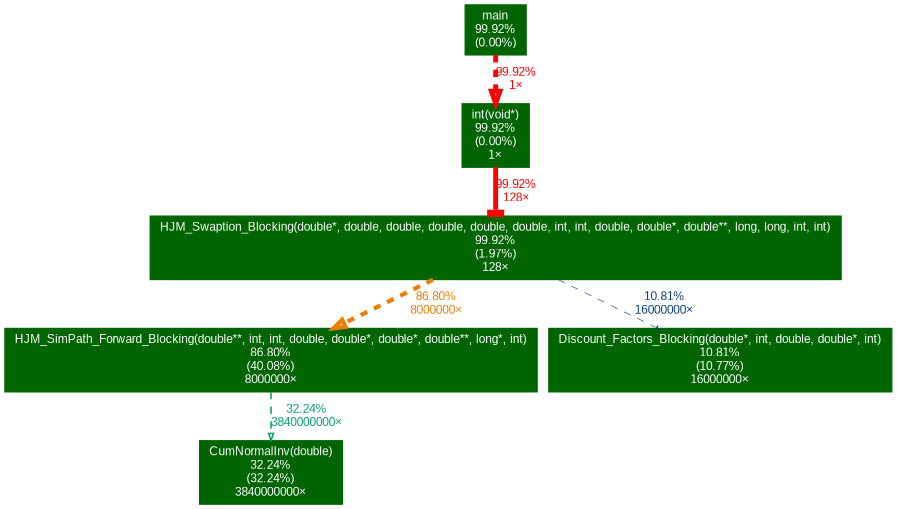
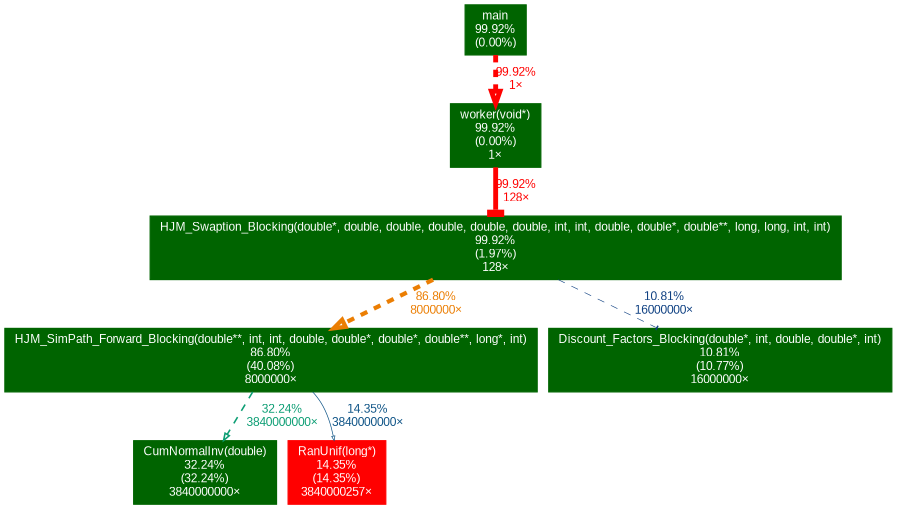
node "int(void*) 99.92% (0.00%) 1×": label "int(void*) 99.92% (0.00%) 1×" -> "worker(void*) 99.92% (0.00%) 1×"
node "RanUnif(long*) 14.35% (14.35%) 3840000257×": added
